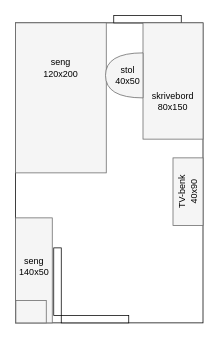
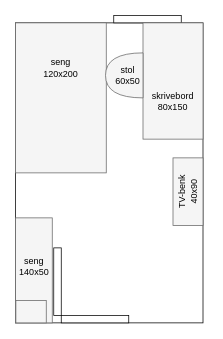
node "stol 40x50": label "stol 40x50" -> "stol 60x50"
